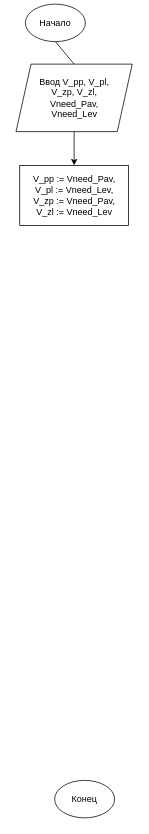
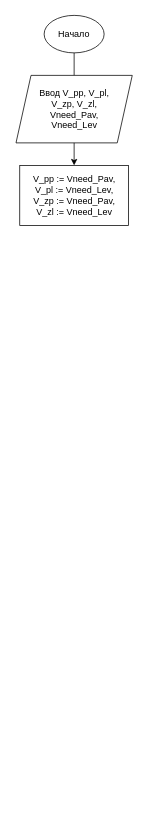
node "Начало": moved (55, 23) -> (74, 34)
node "Ввод V_pp, V_pl, V_zp, V_zl, Vneed_Pav, Vneed_Lev": moved (74, 98) -> (74, 109)
node "Конец": removed
